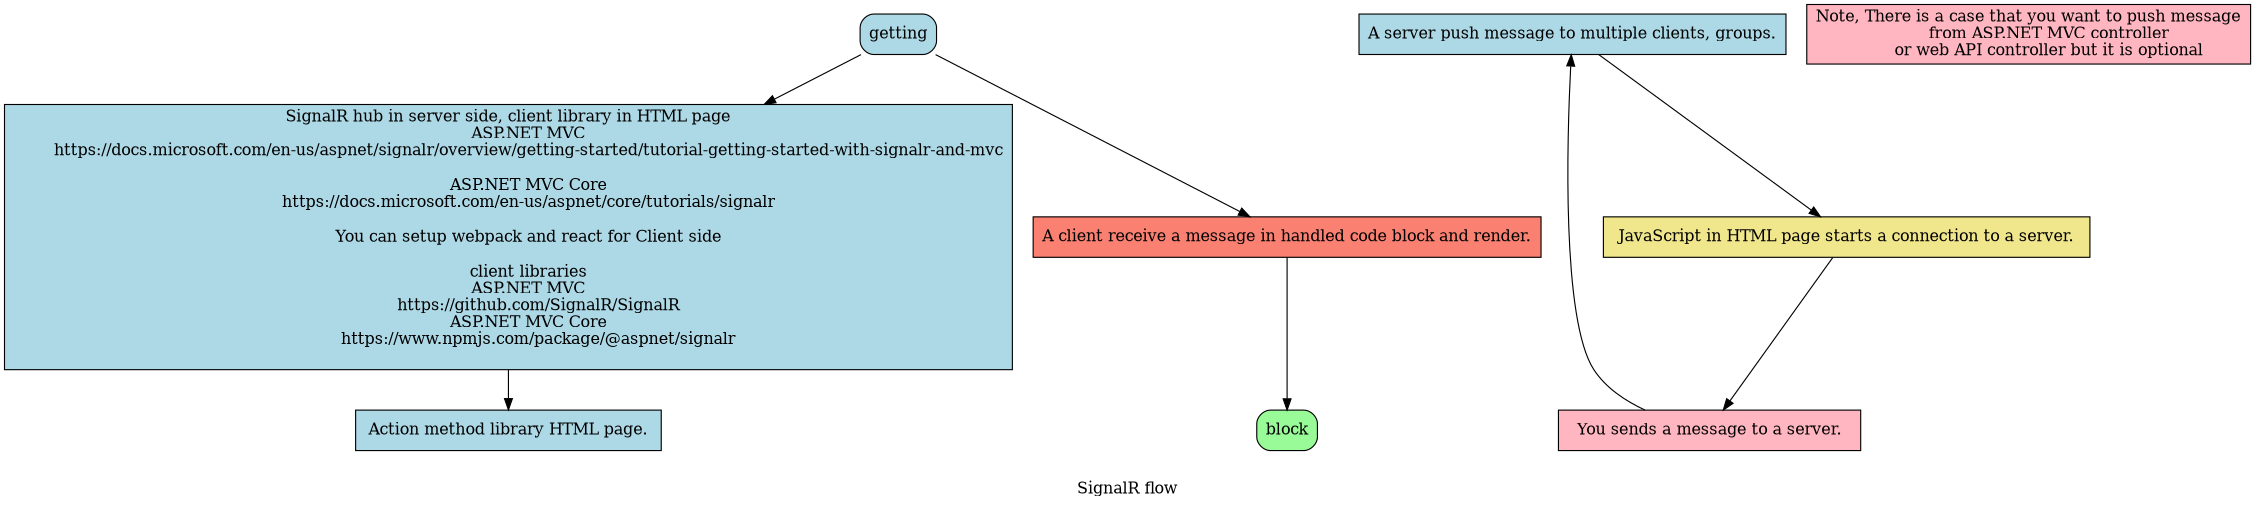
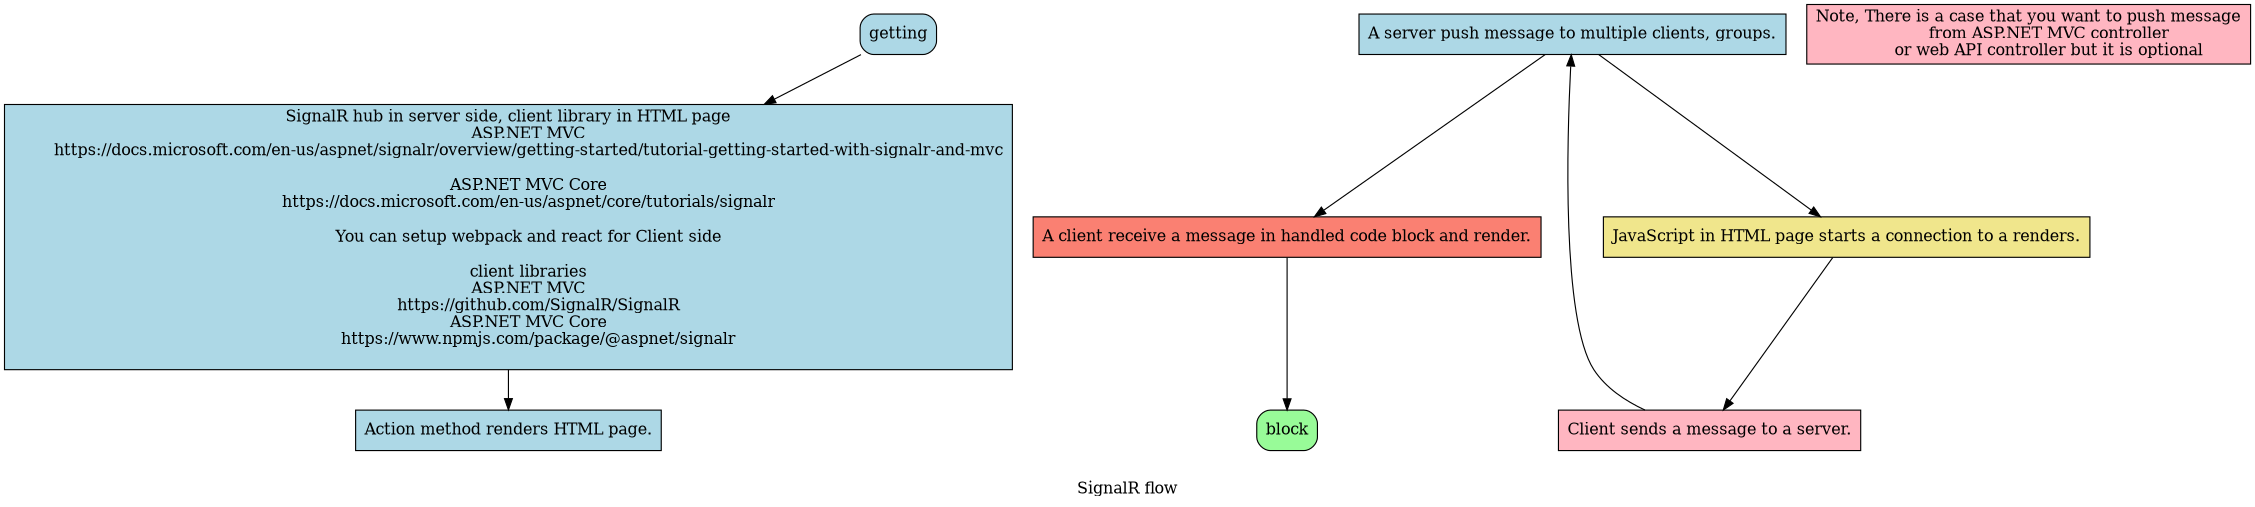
edge "getting" -> "A client receive a message in handled code block and render.": now "A server push message to multiple clients, groups." -> "A client receive a message in handled code block and render."
node "JavaScript in HTML page starts a connection to a server.": label "JavaScript in HTML page starts a connection to a server." -> "JavaScript in HTML page starts a connection to a renders."
node "Action method library HTML page.": label "Action method library HTML page." -> "Action method renders HTML page."
node "You sends a message to a server.": label "You sends a message to a server." -> "Client sends a message to a server."
